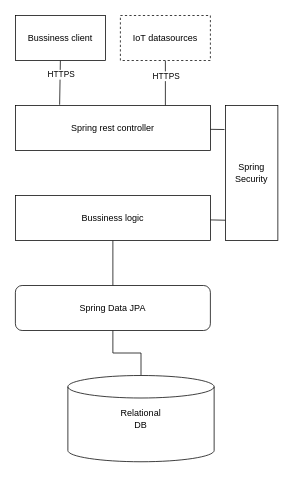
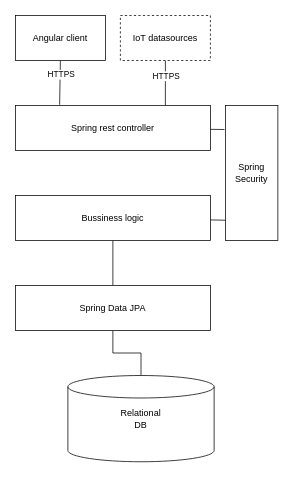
node "Bussiness client": label "Bussiness client" -> "Angular client"
node "Spring Data JPA": shape rounded rectangle -> rectangle
